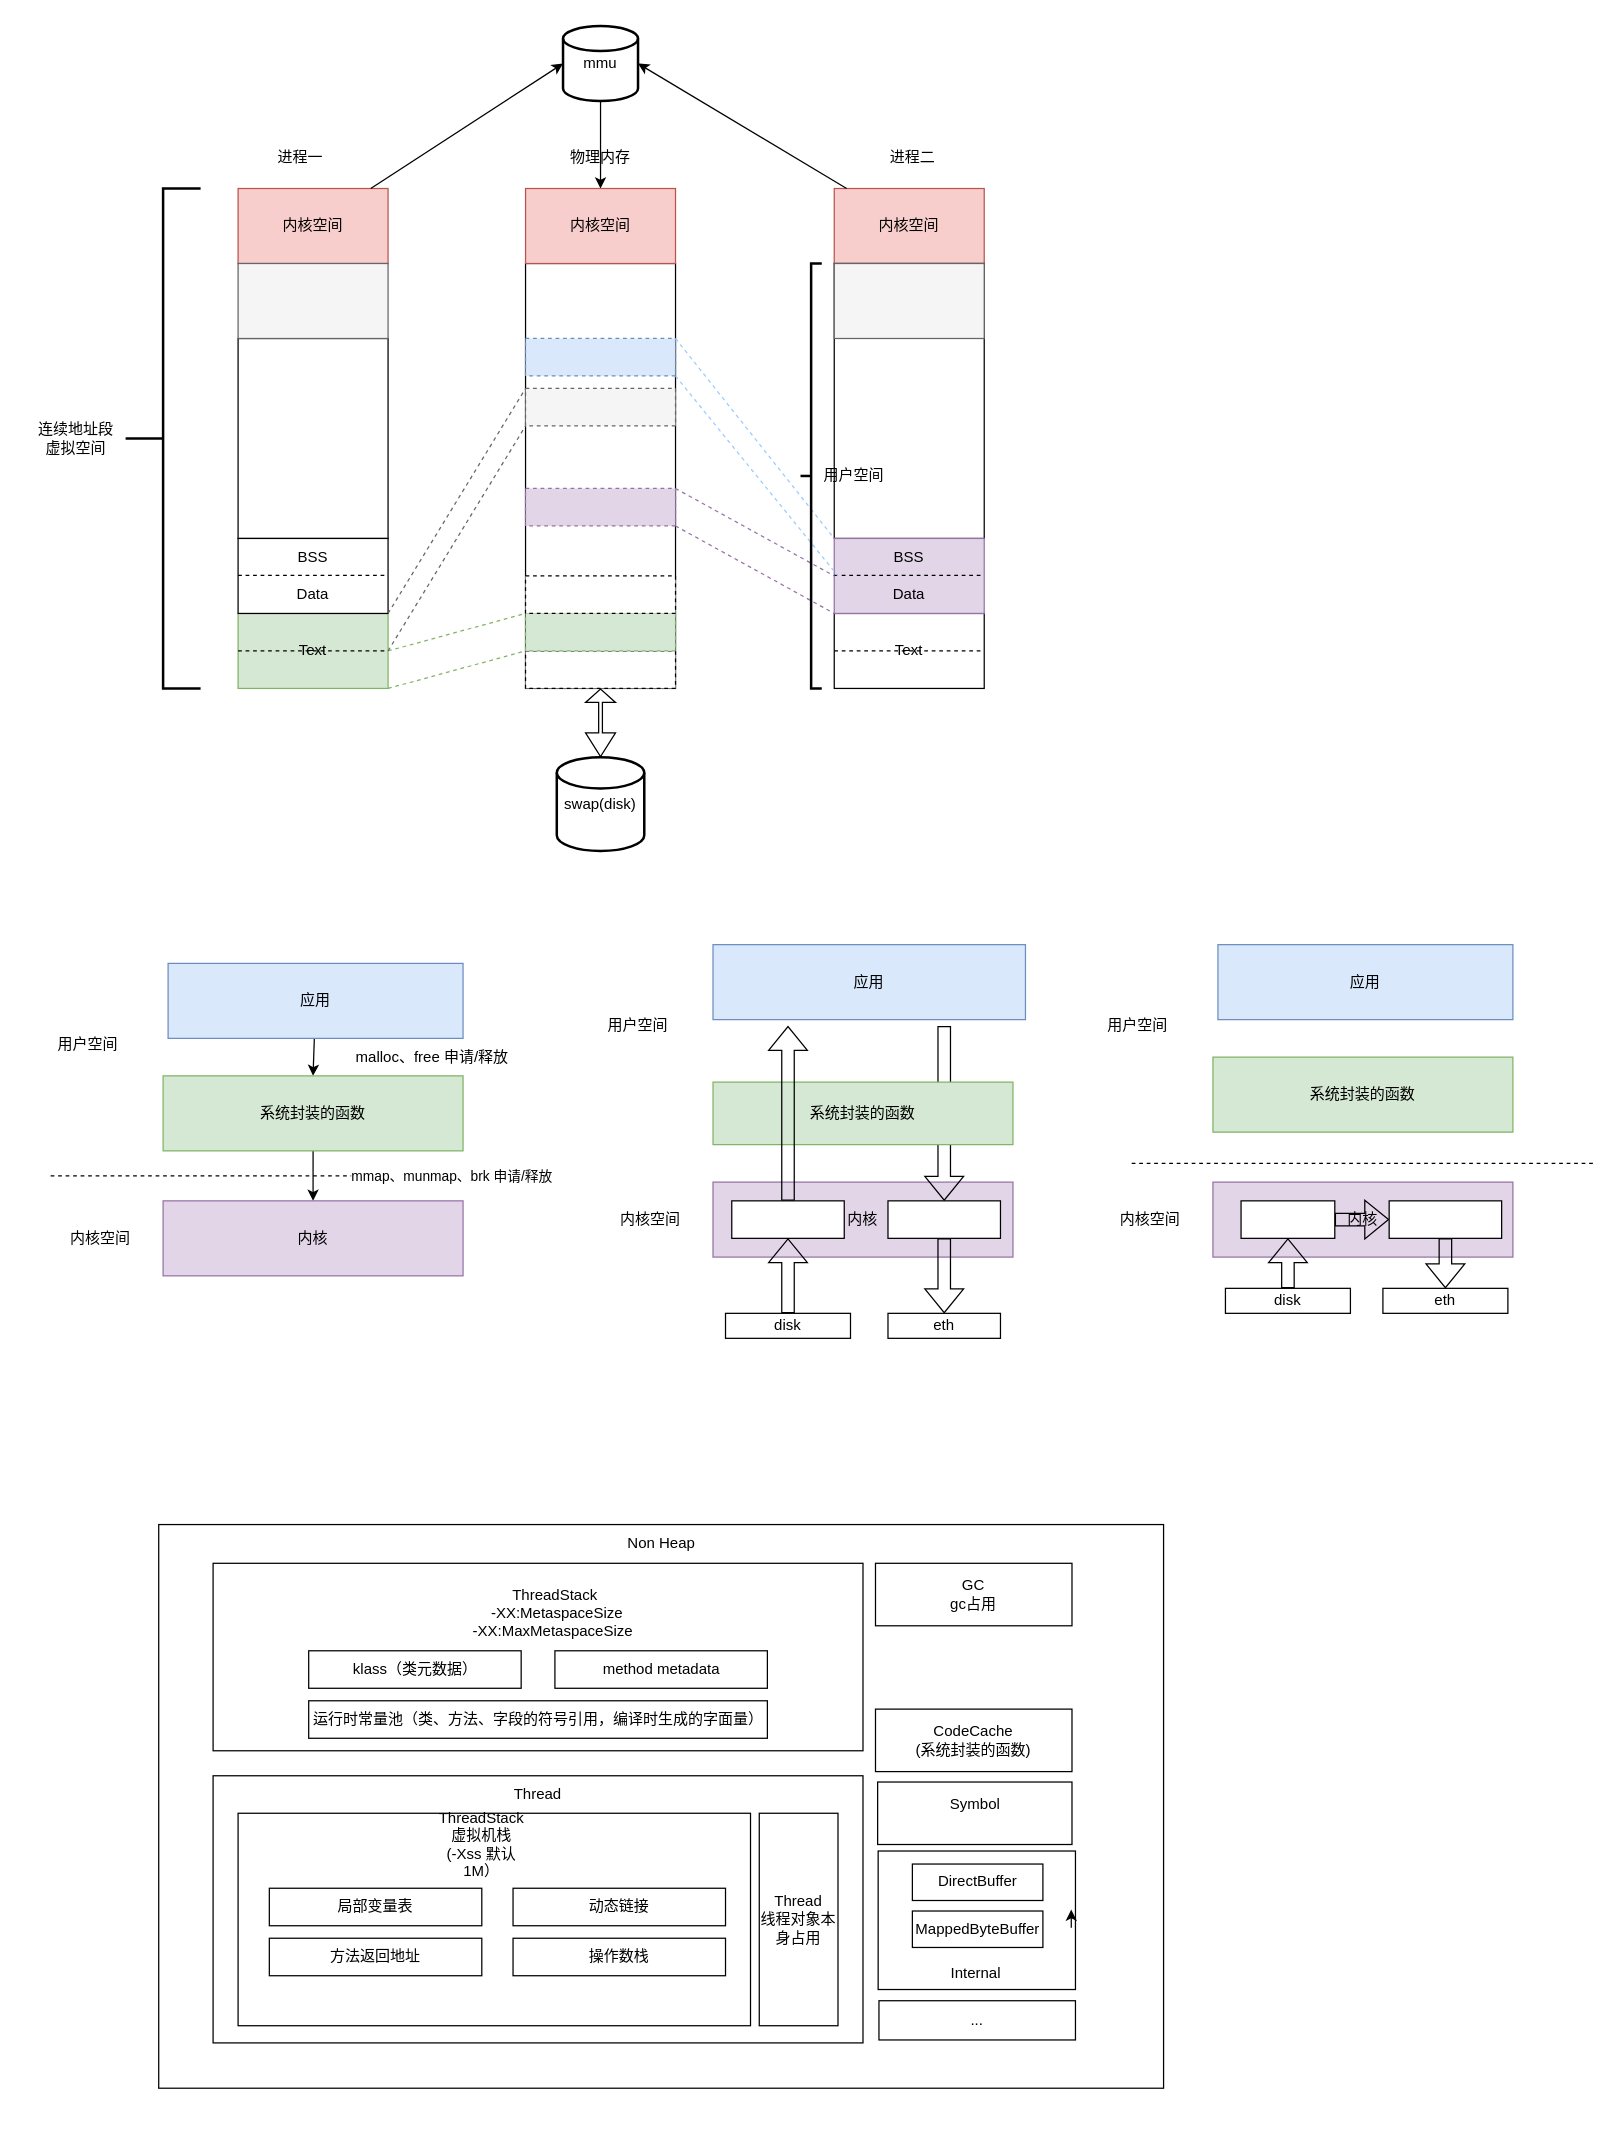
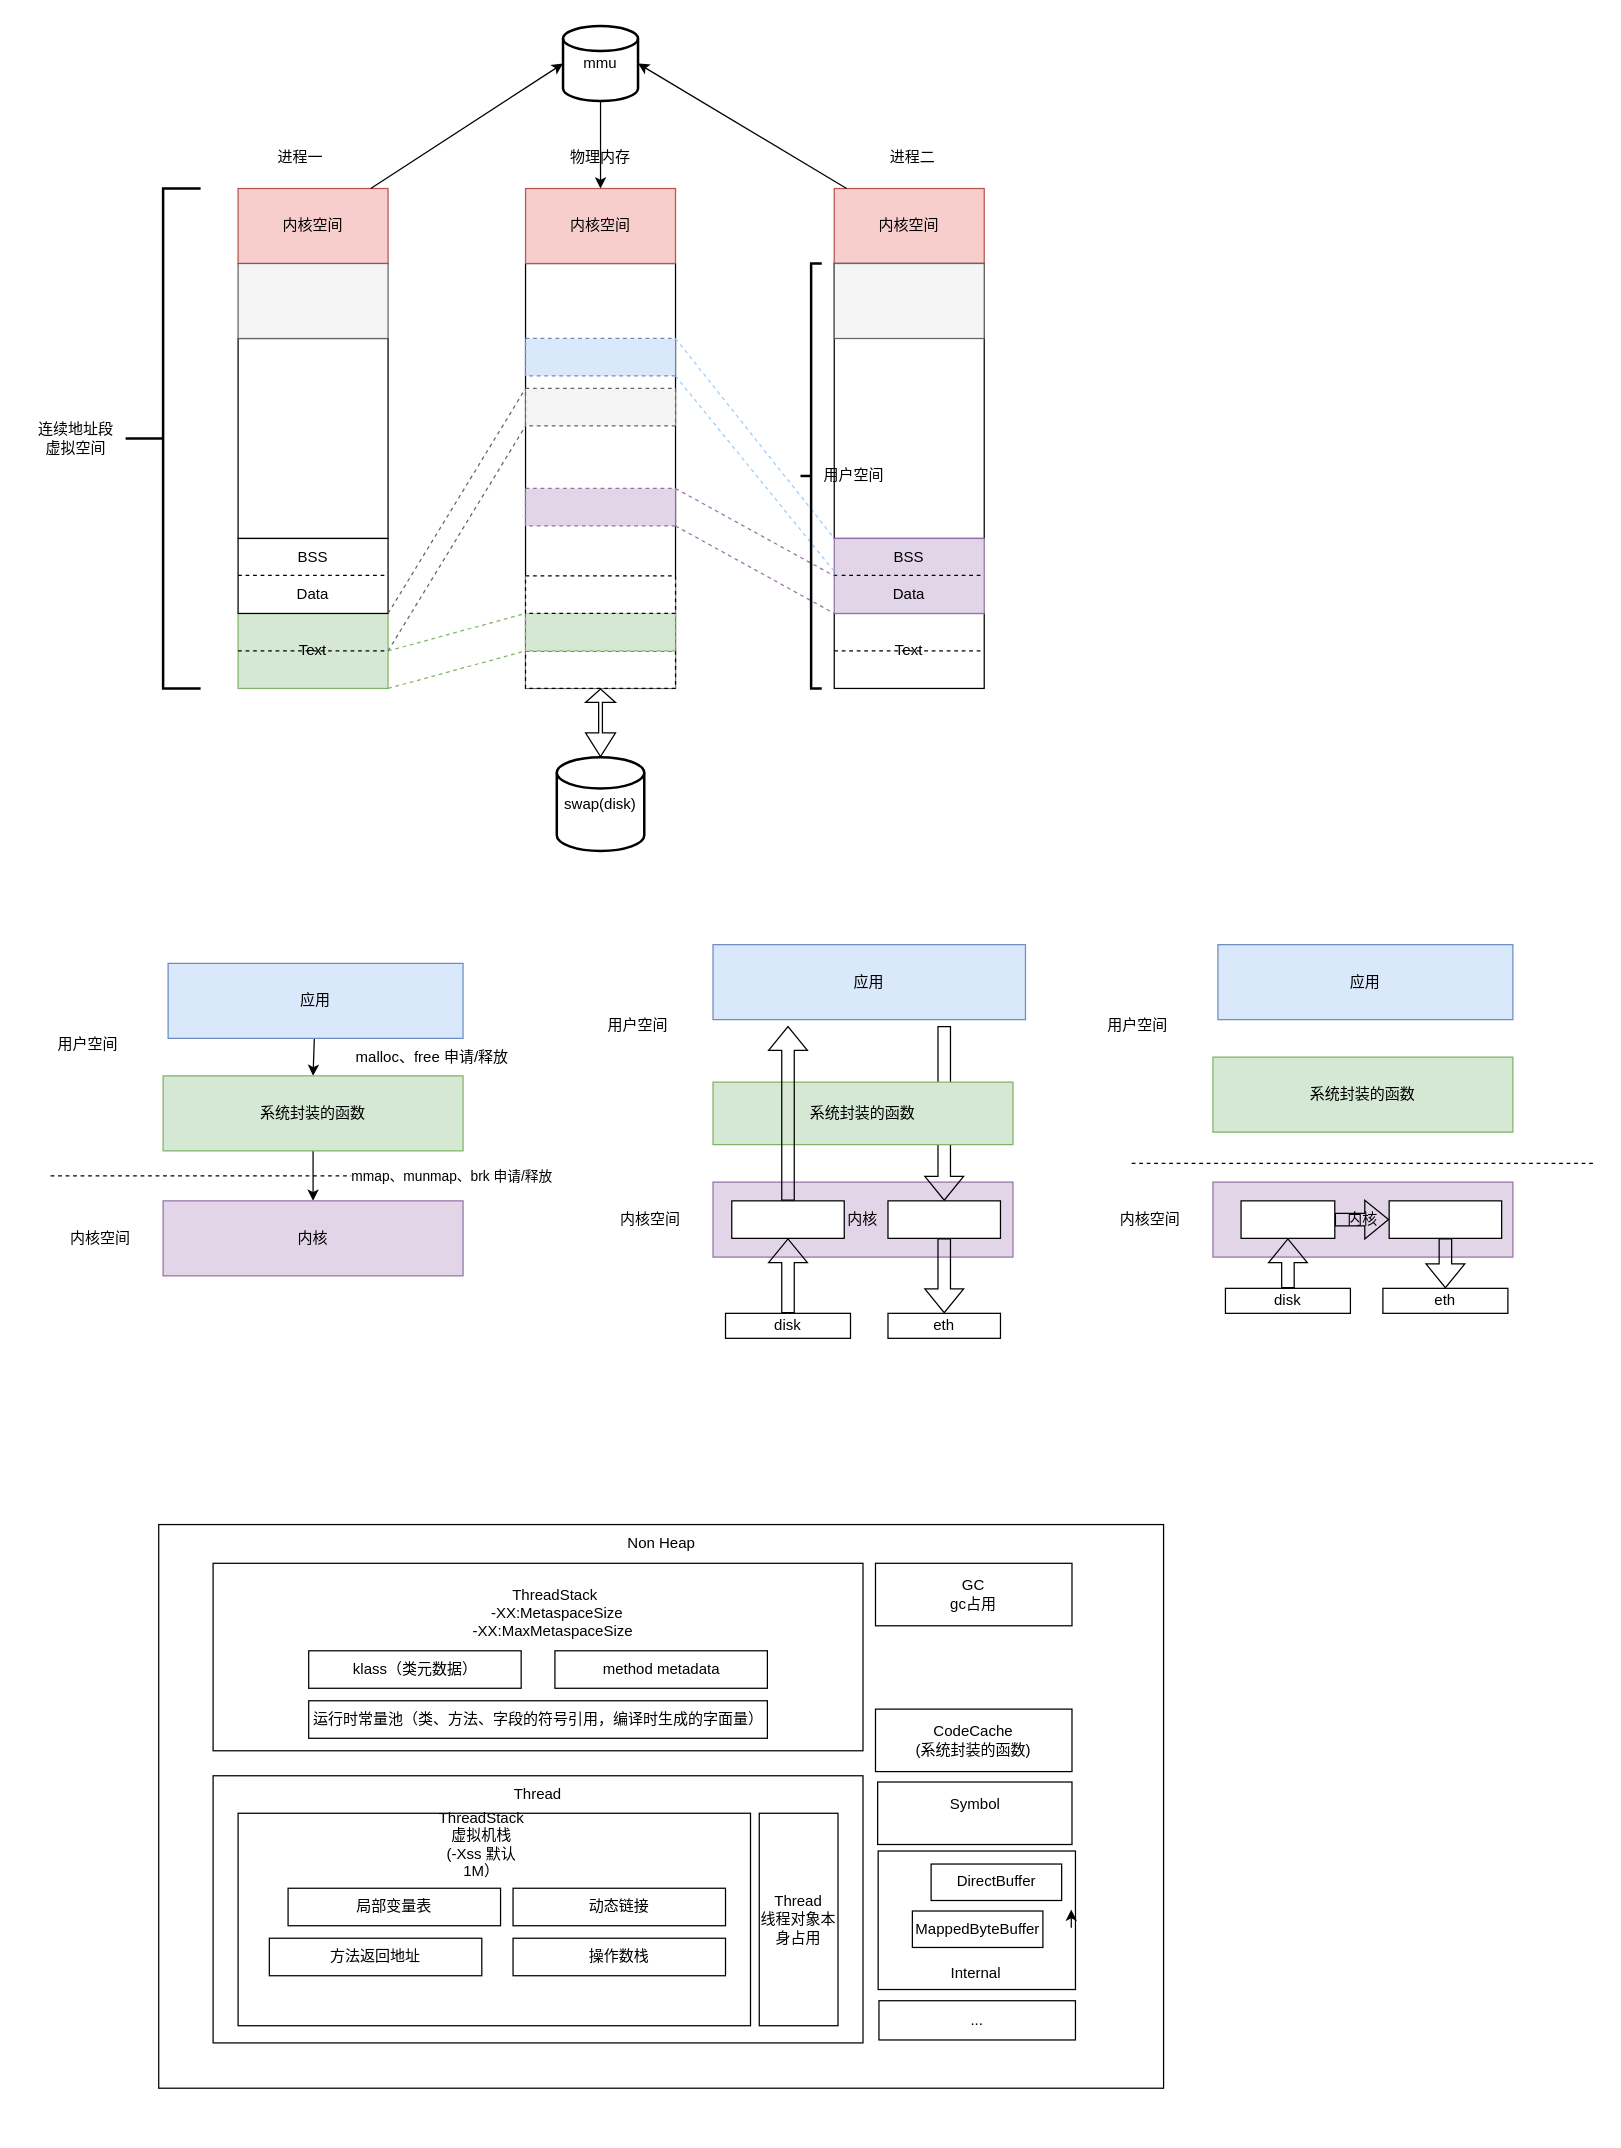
node "DirectBuffer": moved (978, 1882) -> (997, 1882)
node "局部变量表": moved (376, 1907) -> (394, 1907)
